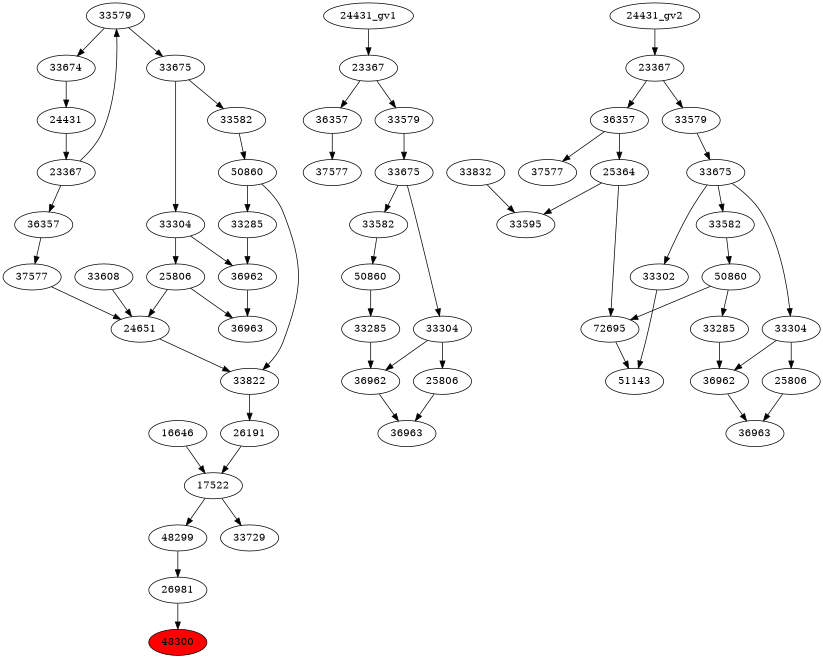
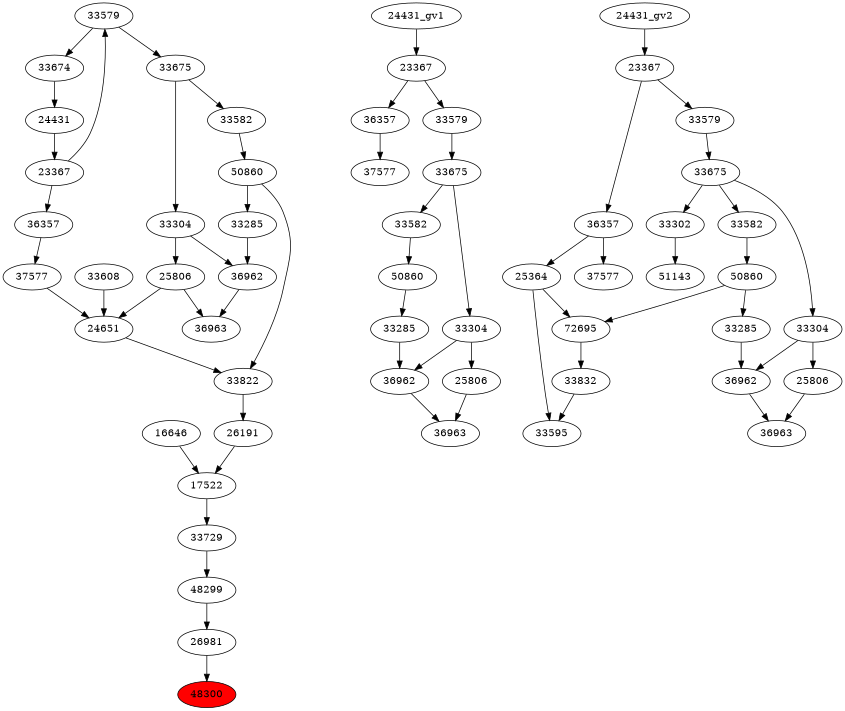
edge "72695" -> "51143": now "72695" -> "33832"
edge "17522" -> "48299": now "33729" -> "48299"
